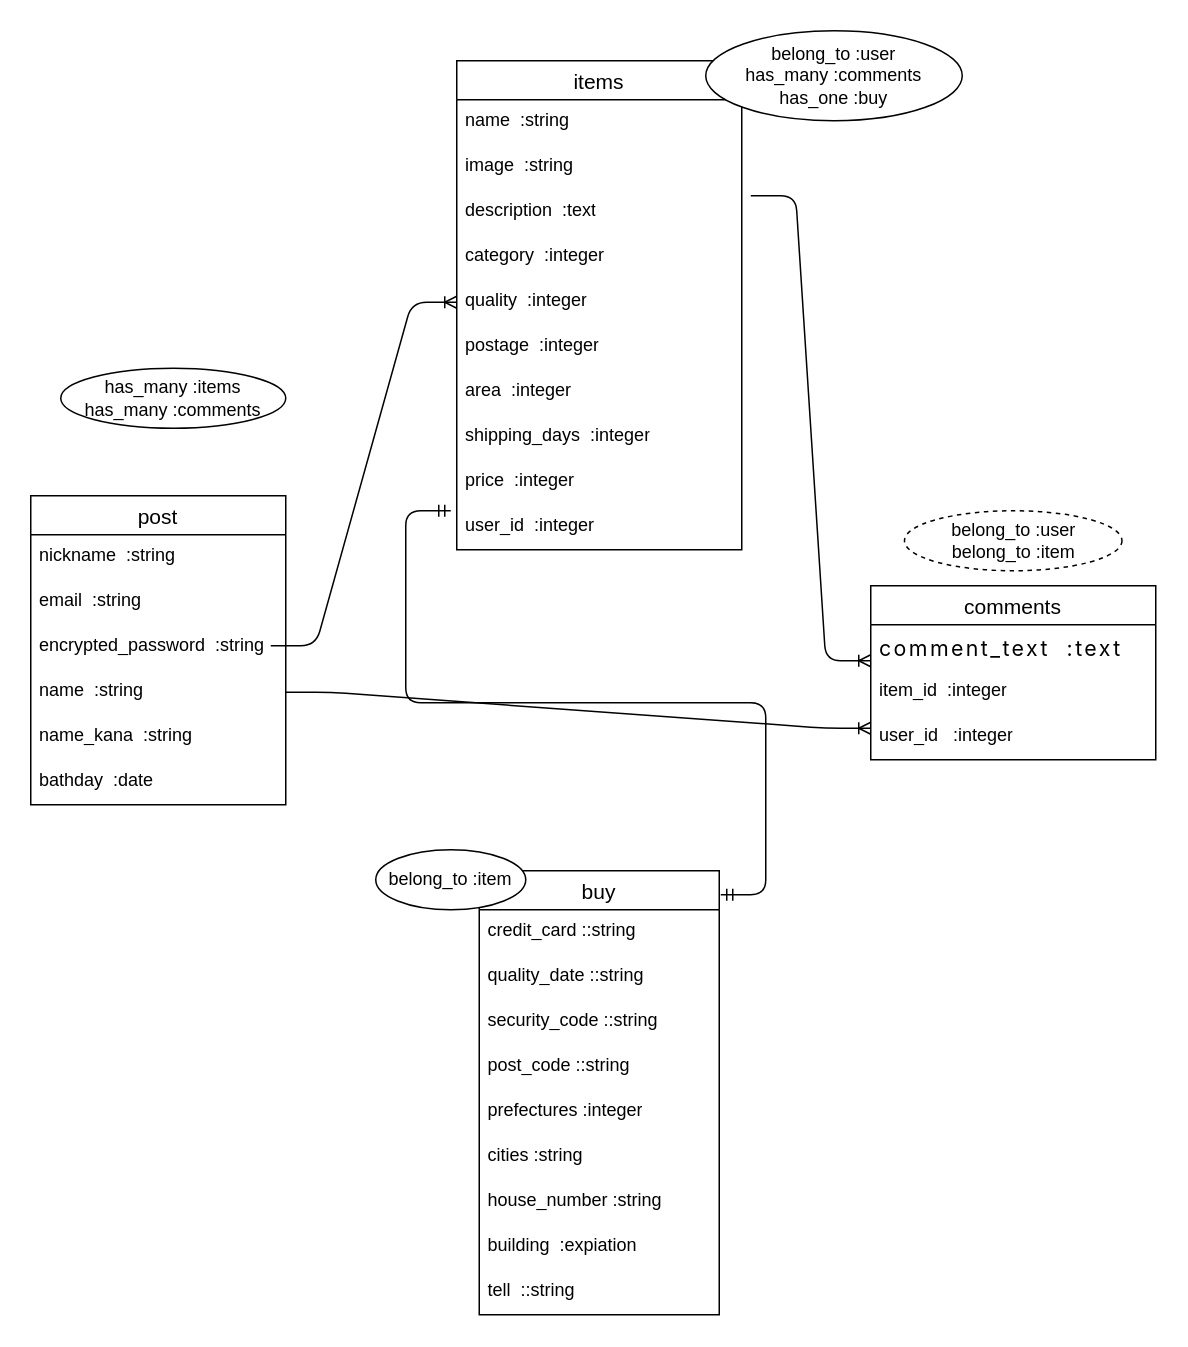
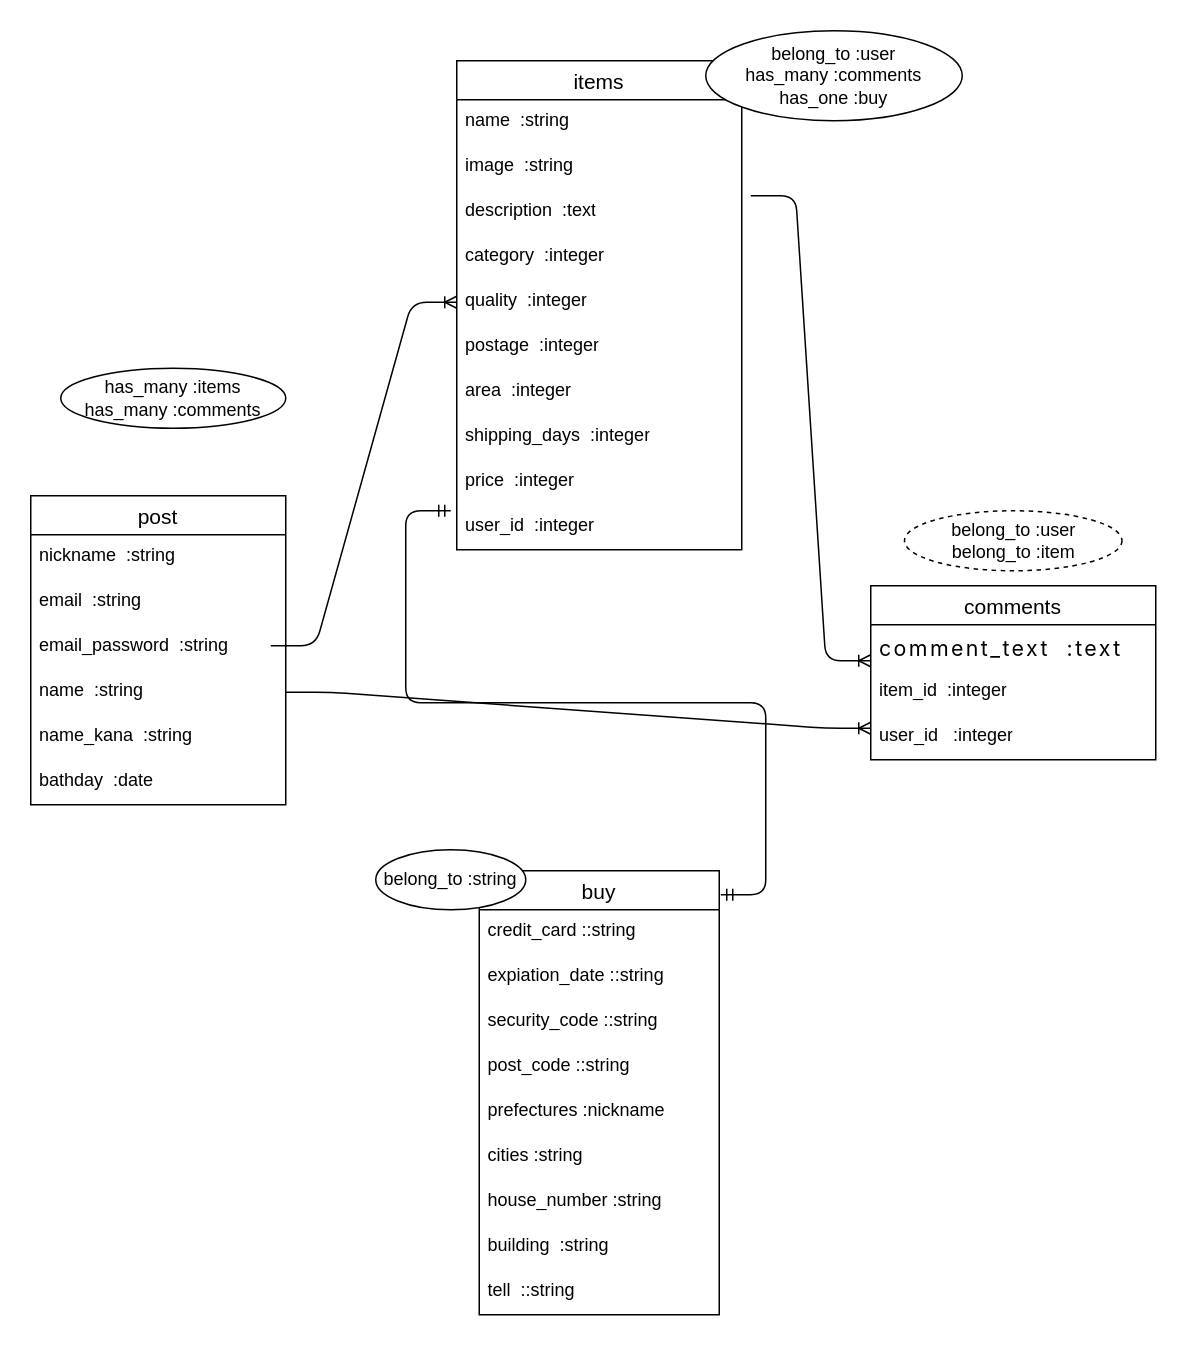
node "encrypted_password :string": label "encrypted_password :string" -> "email_password :string"
node "belong_to :item": label "belong_to :item" -> "belong_to :string"
node "quality_date ::string": label "quality_date ::string" -> "expiation_date ::string"
node "prefectures :integer": label "prefectures :integer" -> "prefectures :nickname"
node "building :expiation": label "building :expiation" -> "building :string"
